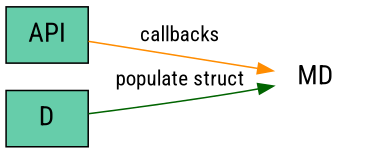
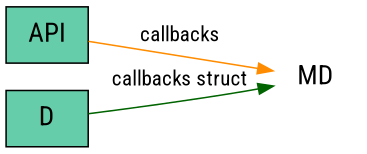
edge "D" -> "MD": label "populate struct" -> "callbacks struct"
